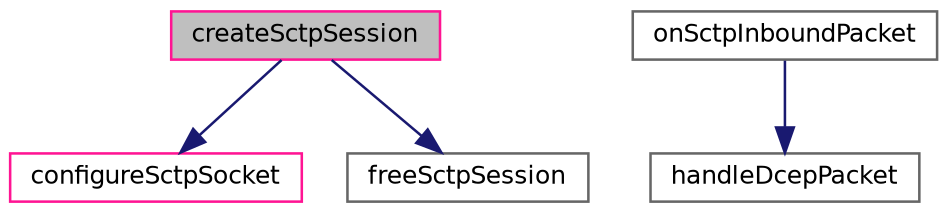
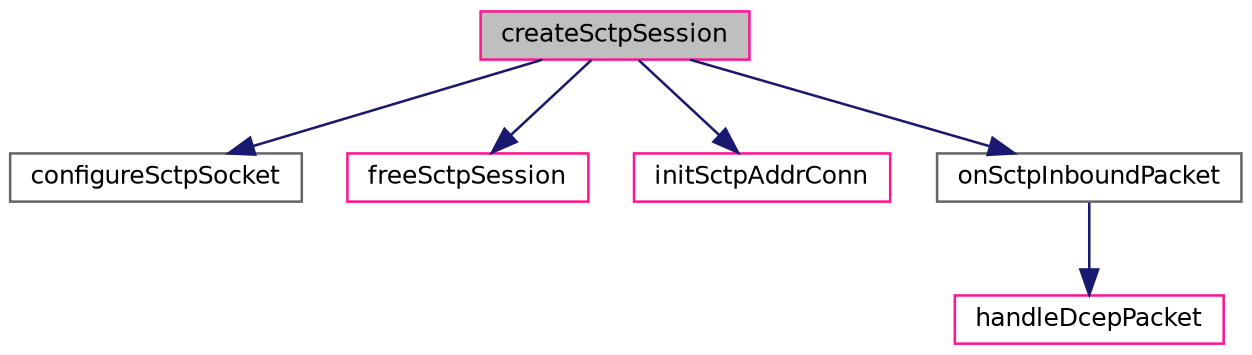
edge "createSctpSession" -> "onSctpInboundPacket": added
node "configureSctpSocket": color deeppink -> gray40
node "freeSctpSession": color gray40 -> deeppink
node "initSctpAddrConn": added
node "handleDcepPacket": color gray40 -> deeppink
